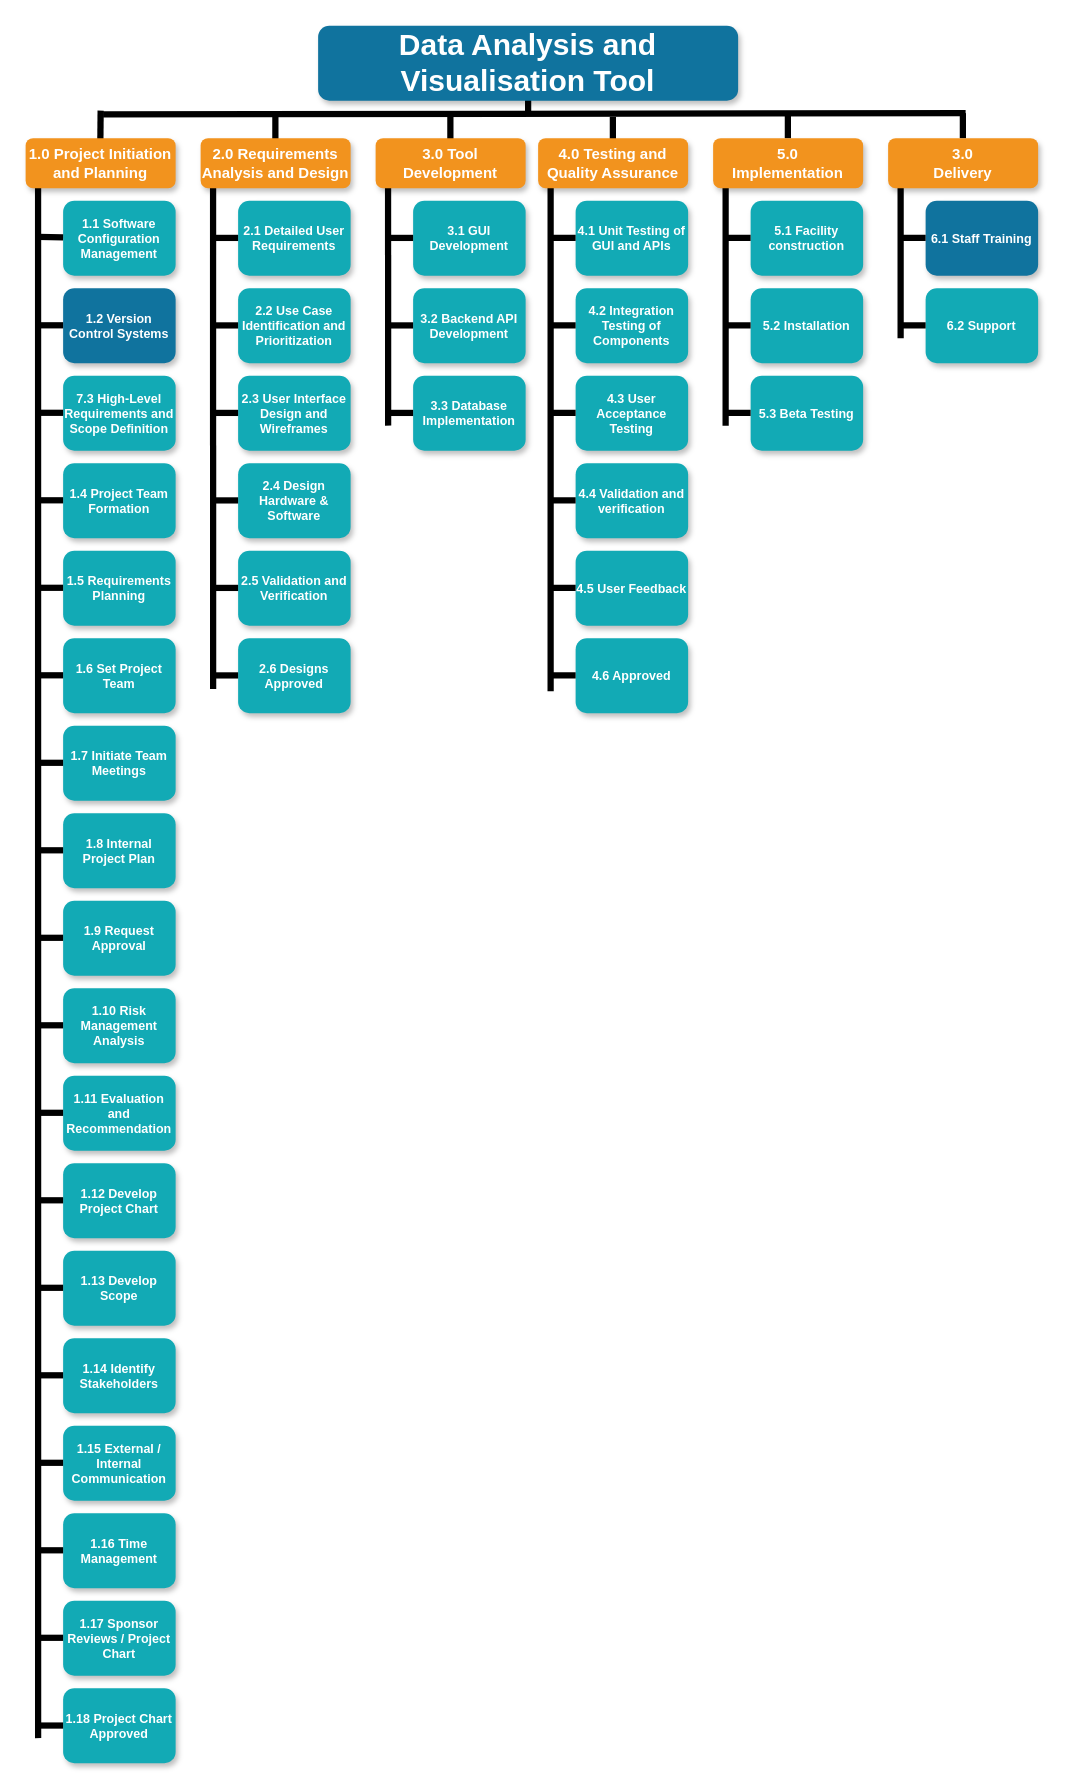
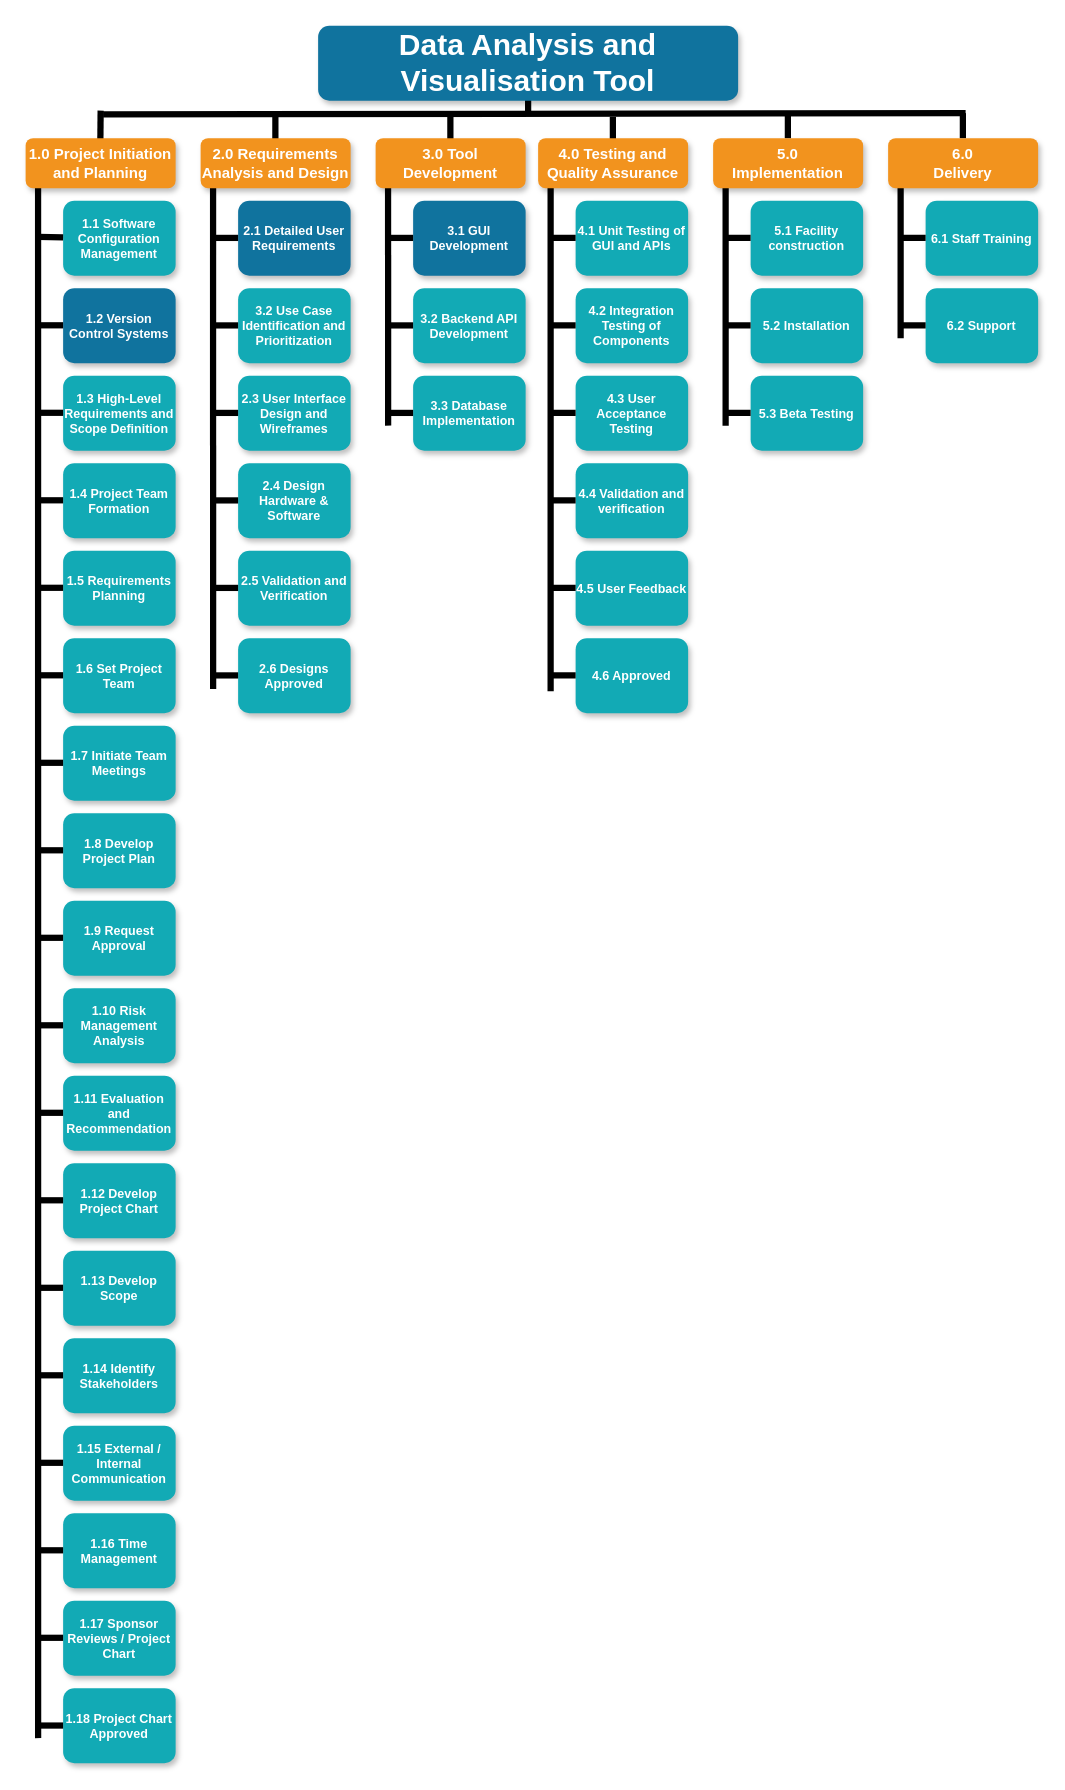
node "3.0 Delivery": label "3.0 Delivery" -> "6.0 Delivery"
node "2.1 Detailed User Requirements": fillcolor #12aab5 -> #10739e
node "3.1 GUI Development": fillcolor #12aab5 -> #10739e
node "6.1 Staff Training": fillcolor #10739e -> #12aab5
node "2.2 Use Case Identification and Prioritization": label "2.2 Use Case Identification and Prioritization" -> "3.2 Use Case Identification and Prioritization"
node "7.3 High-Level Requirements and Scope Definition": label "7.3 High-Level Requirements and Scope Definition" -> "1.3 High-Level Requirements and Scope Definition"
node "1.8 Internal Project Plan": label "1.8 Internal Project Plan" -> "1.8 Develop Project Plan"
